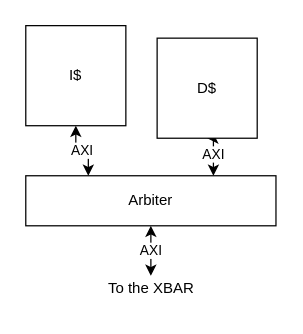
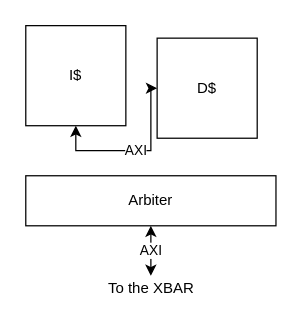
edge "I$" -- "Arbiter": now "I$" -- "D$"
edge "D$" -- "Arbiter": removed, label "AXI"
